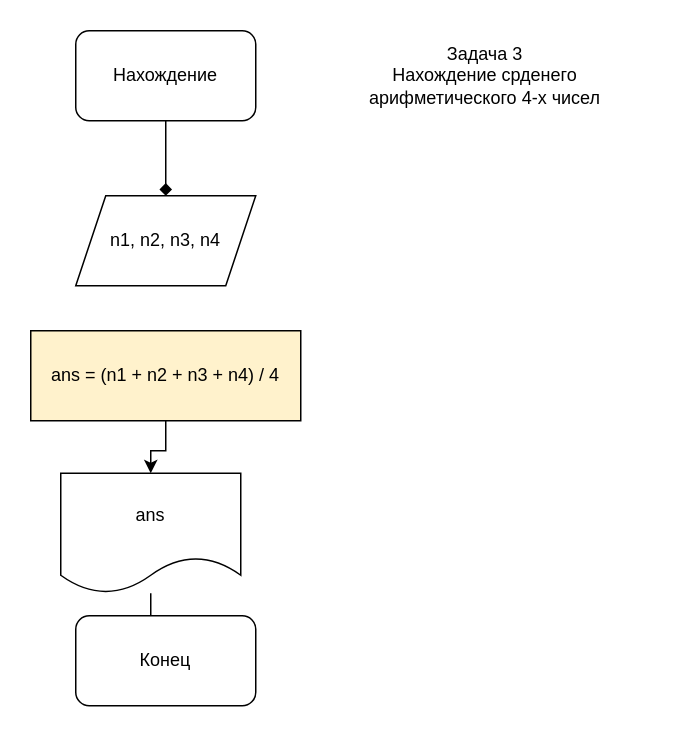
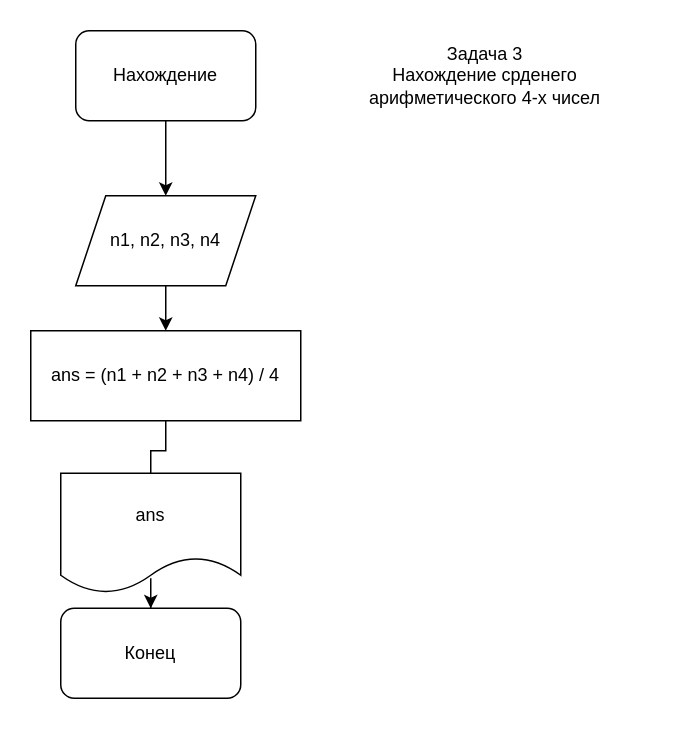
edge "Нахождение" -> "n1, n2, n3, n4": arrowhead diamond -> classic
edge "n1, n2, n3, n4" -> "ans = (n1 + n2 + n3 + n4) / 4": added
node "ans = (n1 + n2 + n3 + n4) / 4": fillcolor #fff2cc -> #ffffff
edge "ans = (n1 + n2 + n3 + n4) / 4" -> "ans": arrowhead classic -> none
node "Конец": moved (166, 661) -> (151, 653)
